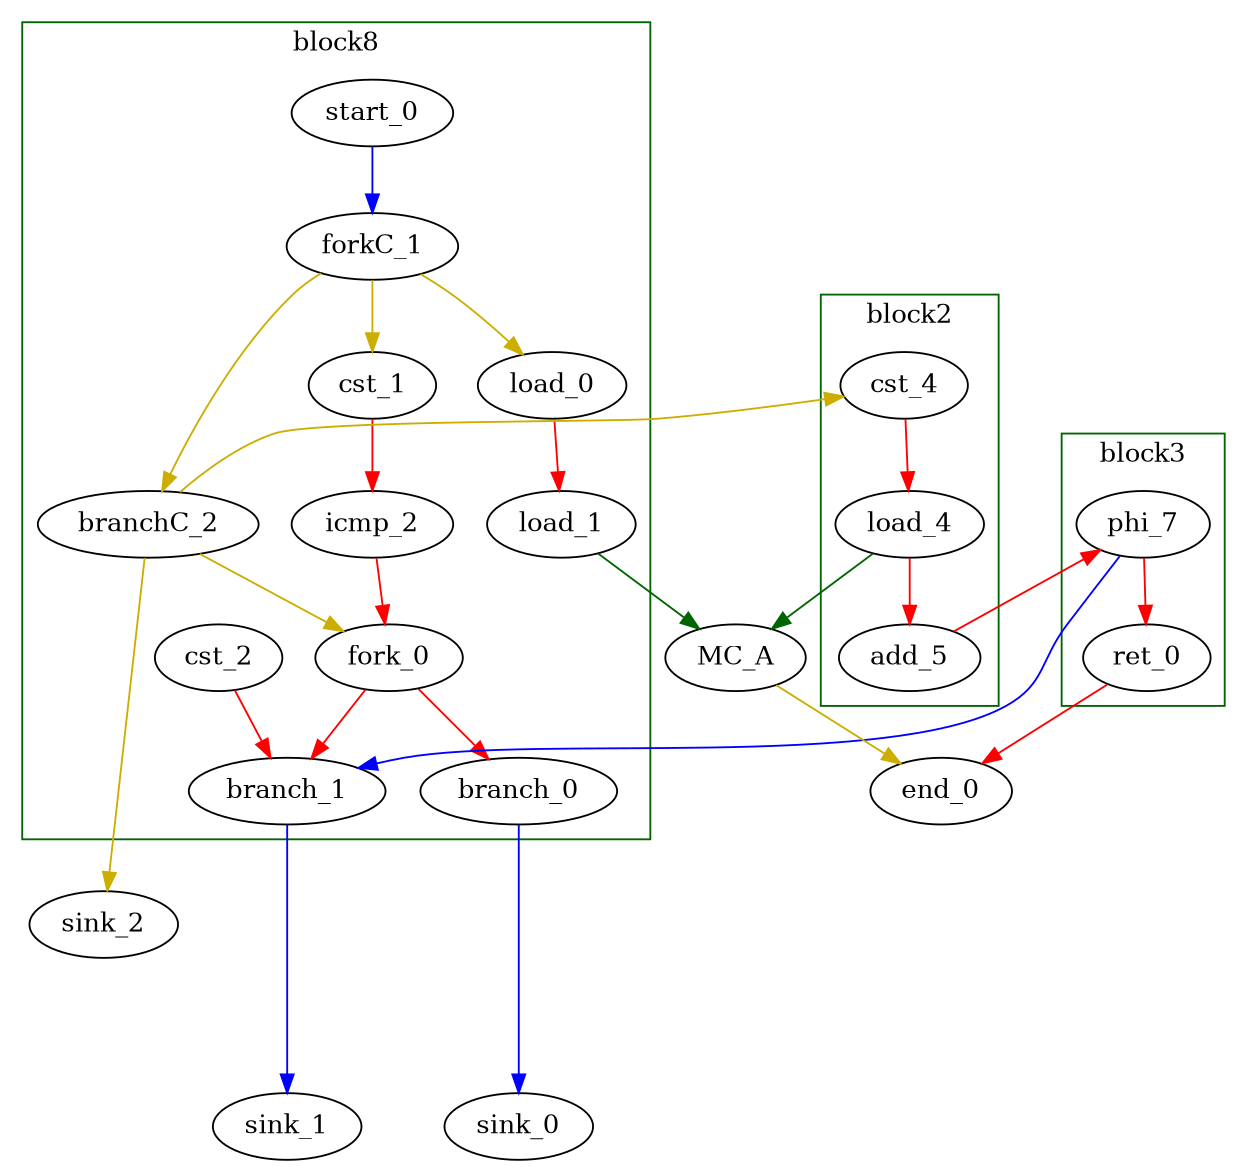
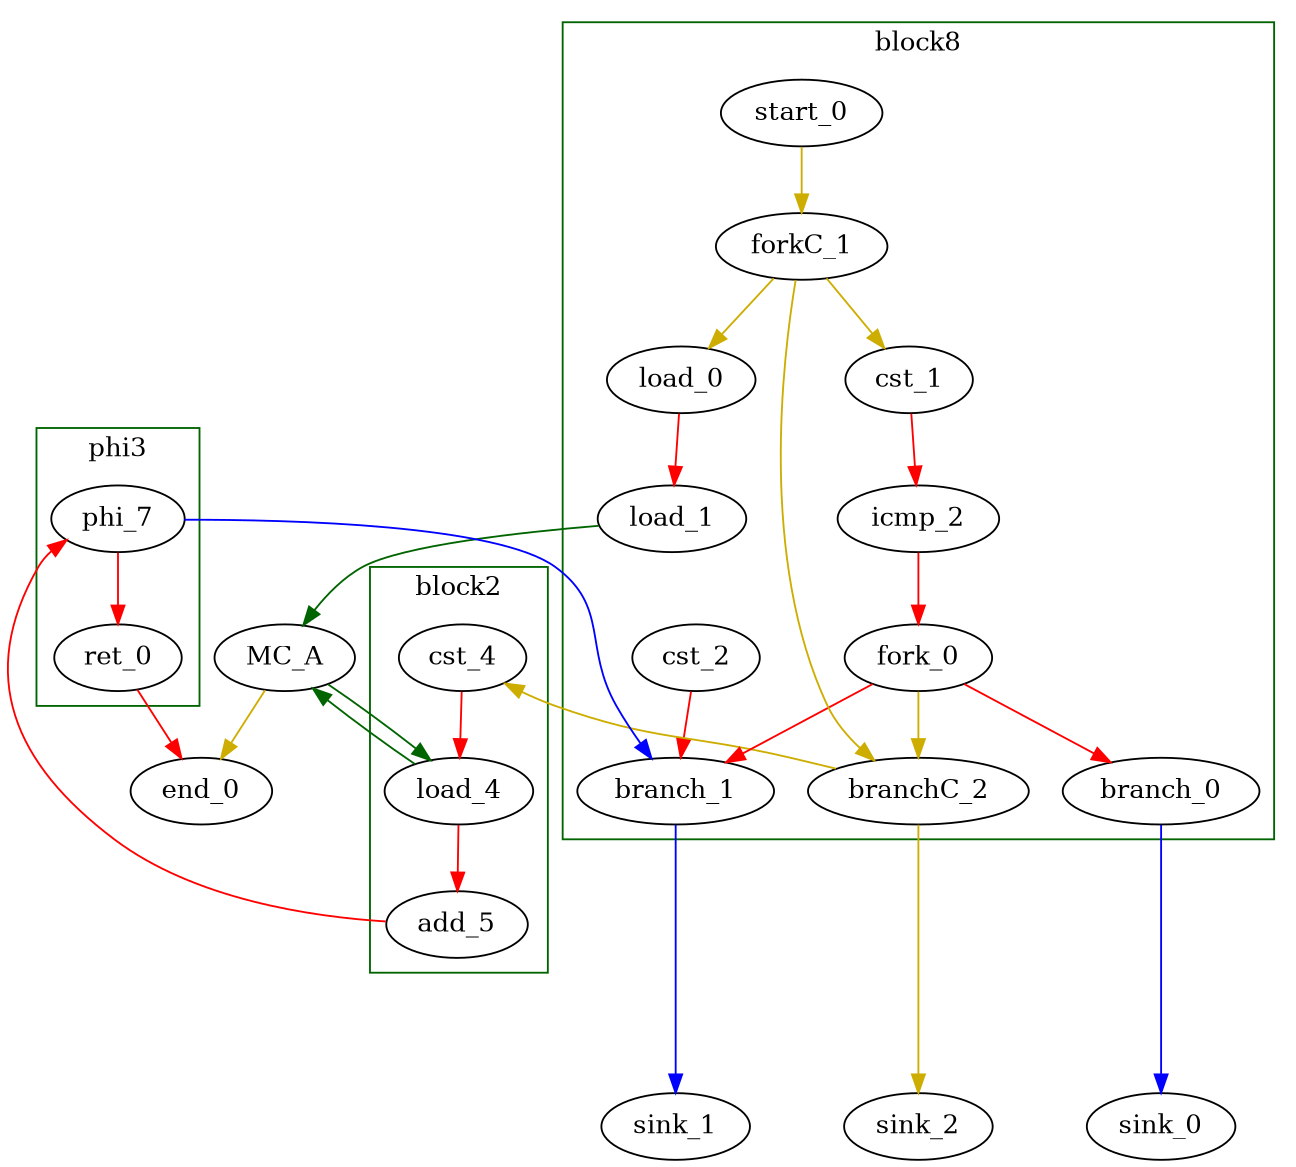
edge "start_0" -> "forkC_1": color blue -> gold3
cluster "block3": label "block3" -> "phi3"
edge "branchC_2" -> "fork_0": reversed
edge "MC_A" -> "load_4": added
